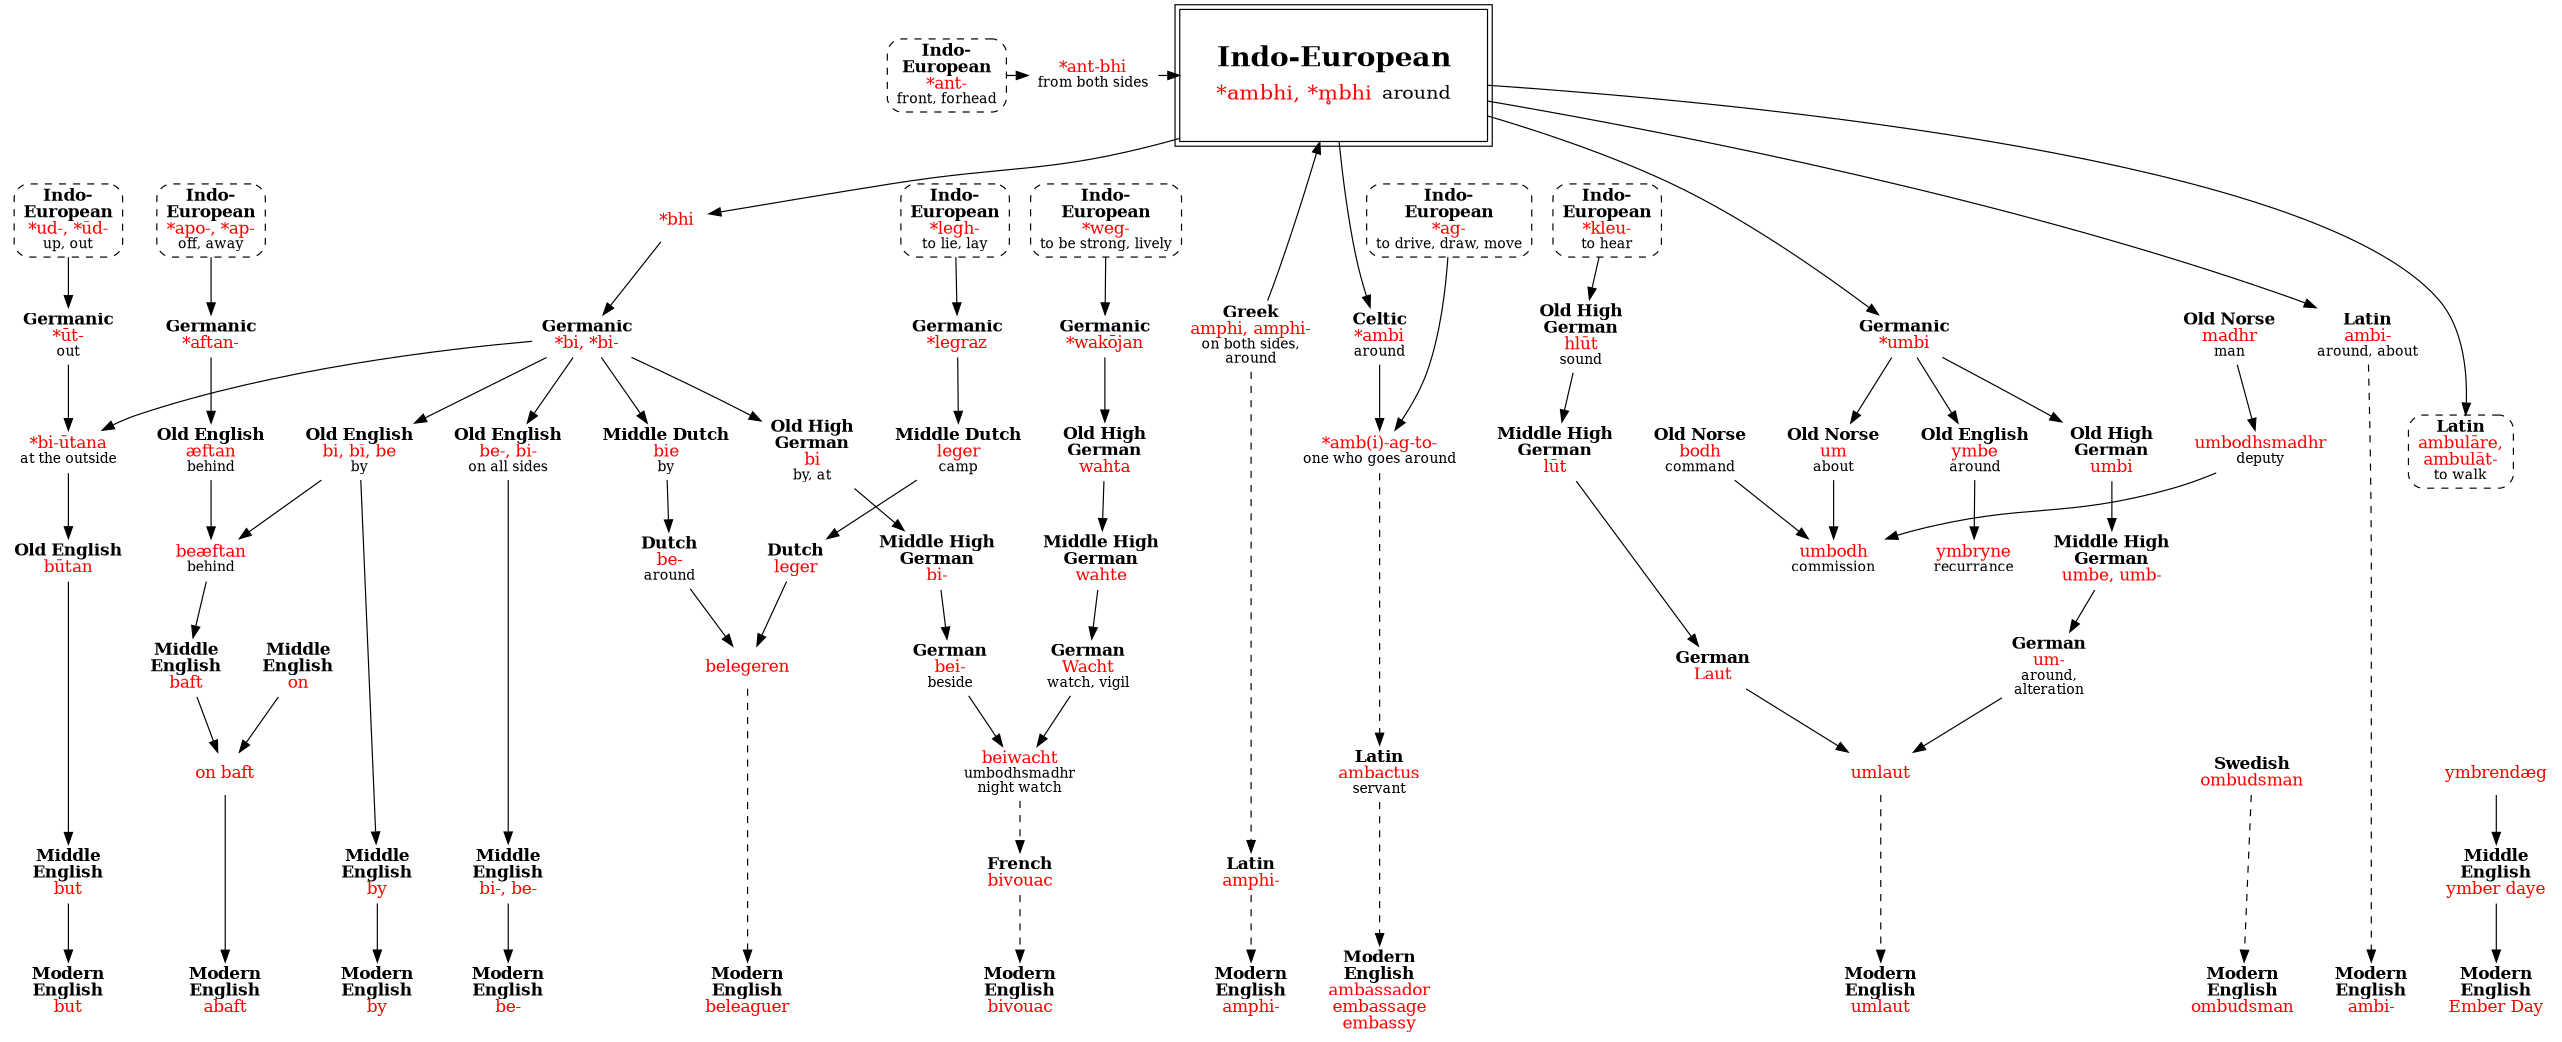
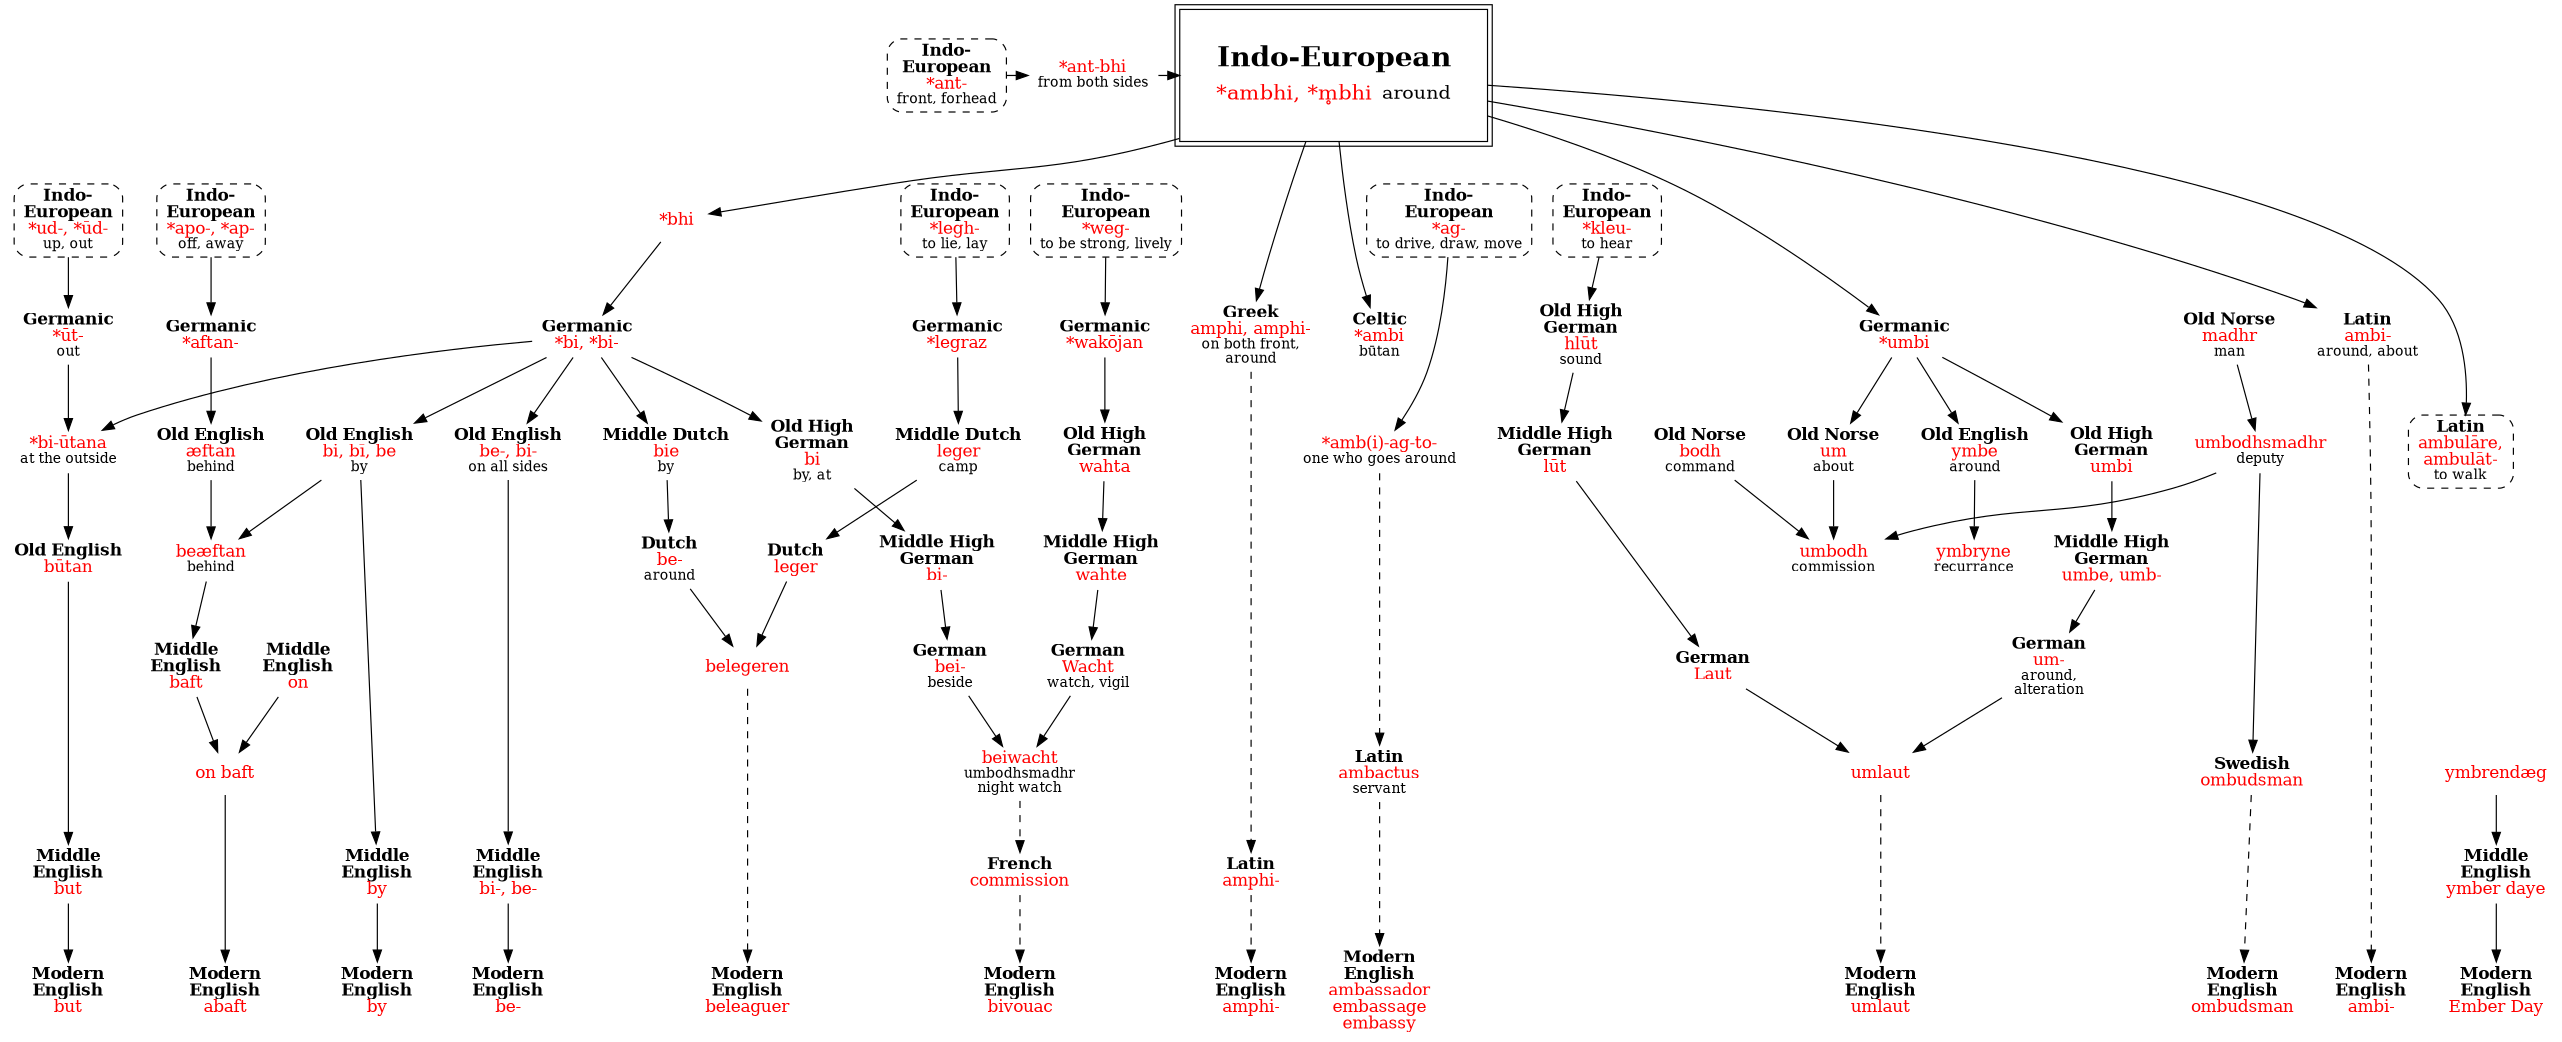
edge "Greek" -> "Indo-European": reversed
node "Greek": text "on both sides," -> "on both front,"
node "Celtic": text "around" -> "būtan"
edge "Celtic" -> "*amb(i)-ag-to-": removed
edge "umbodhsmadhr" -> "Swedish": added
node "French": text "bivouac" -> "commission"
